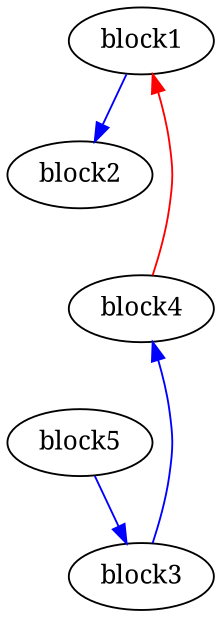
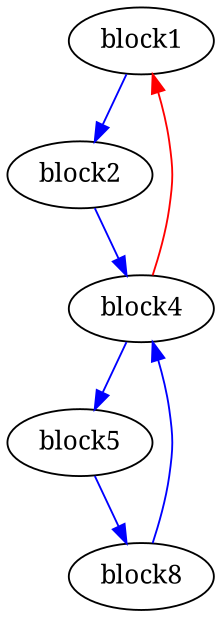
edge "block2" -> "block4": added
edge "block4" -> "block5": added
node "block3": label "block3" -> "block8"
